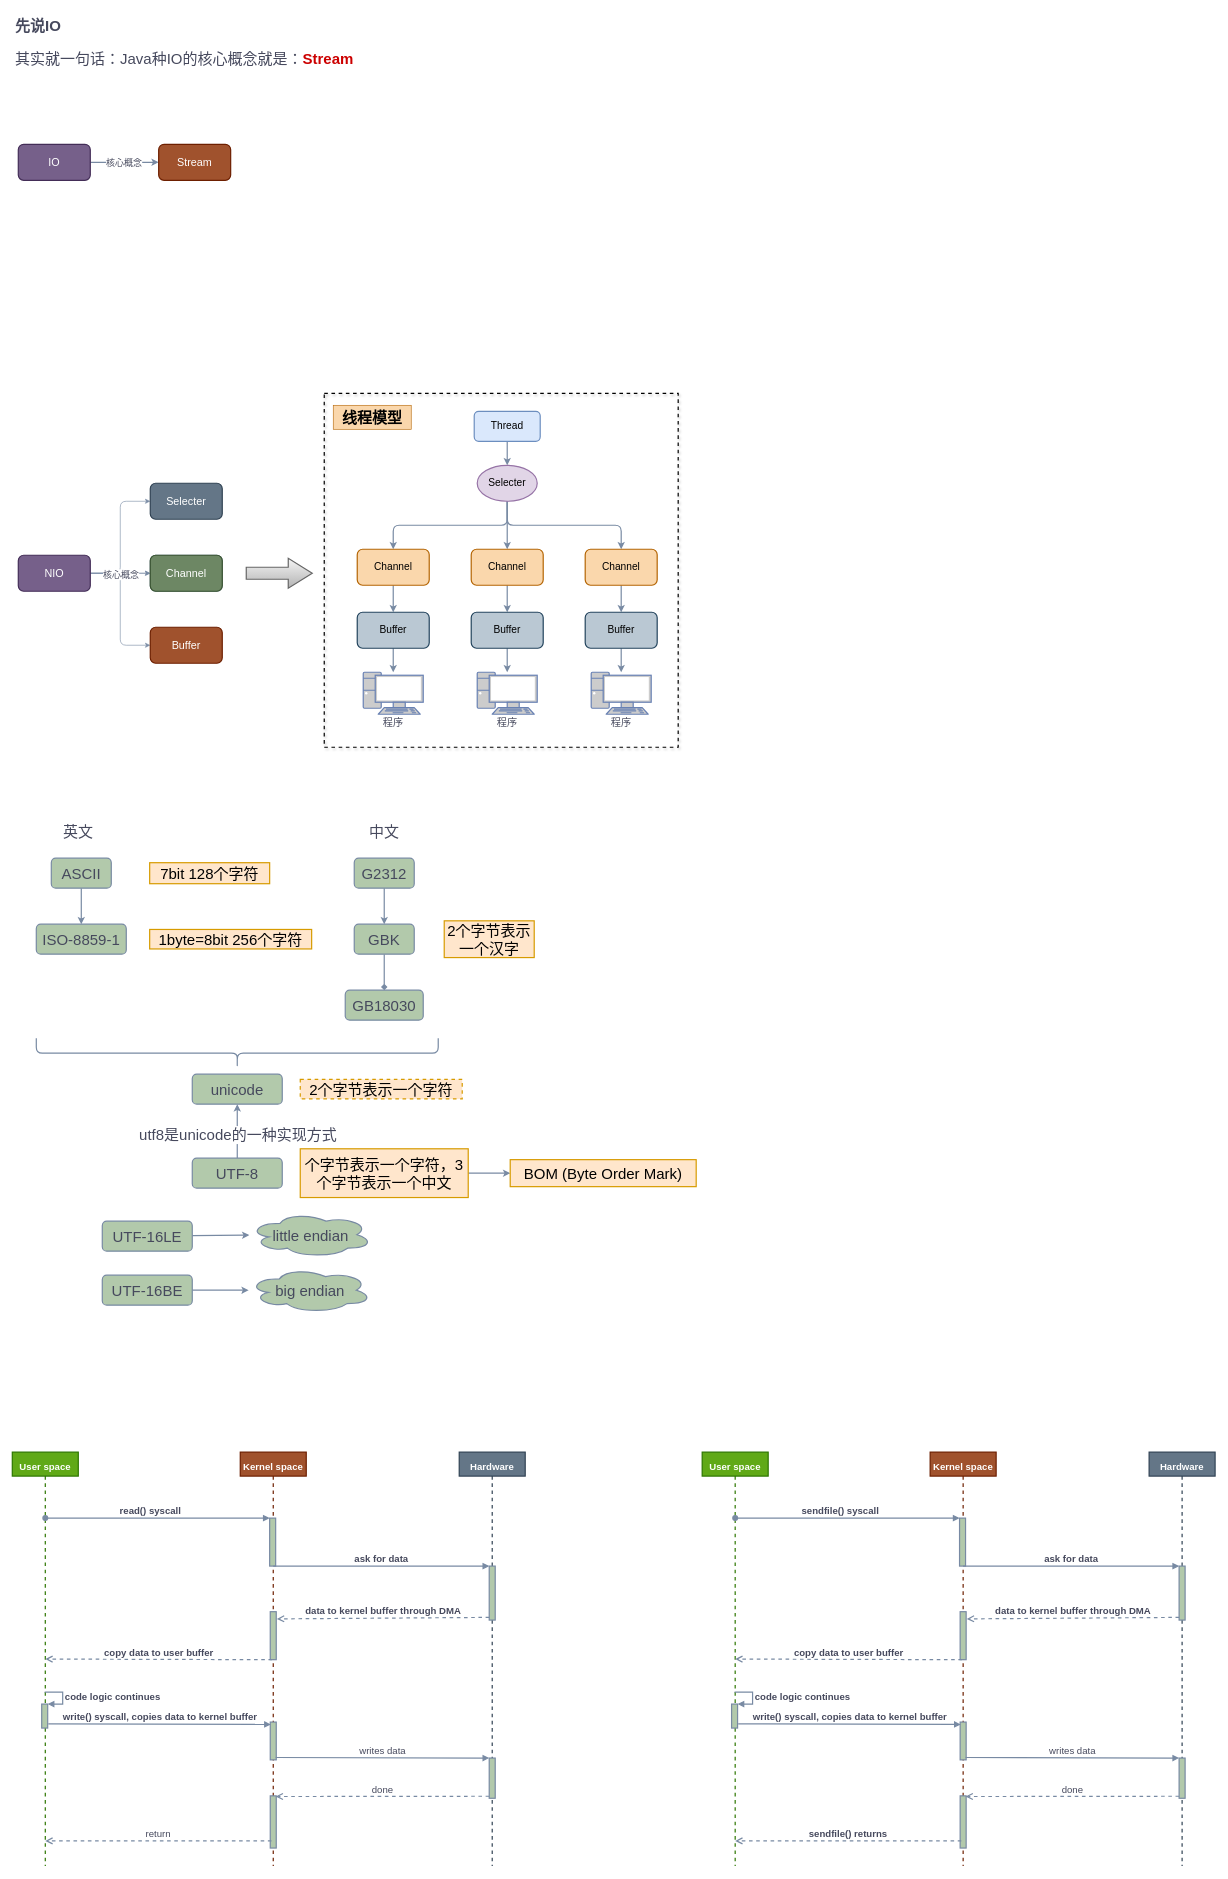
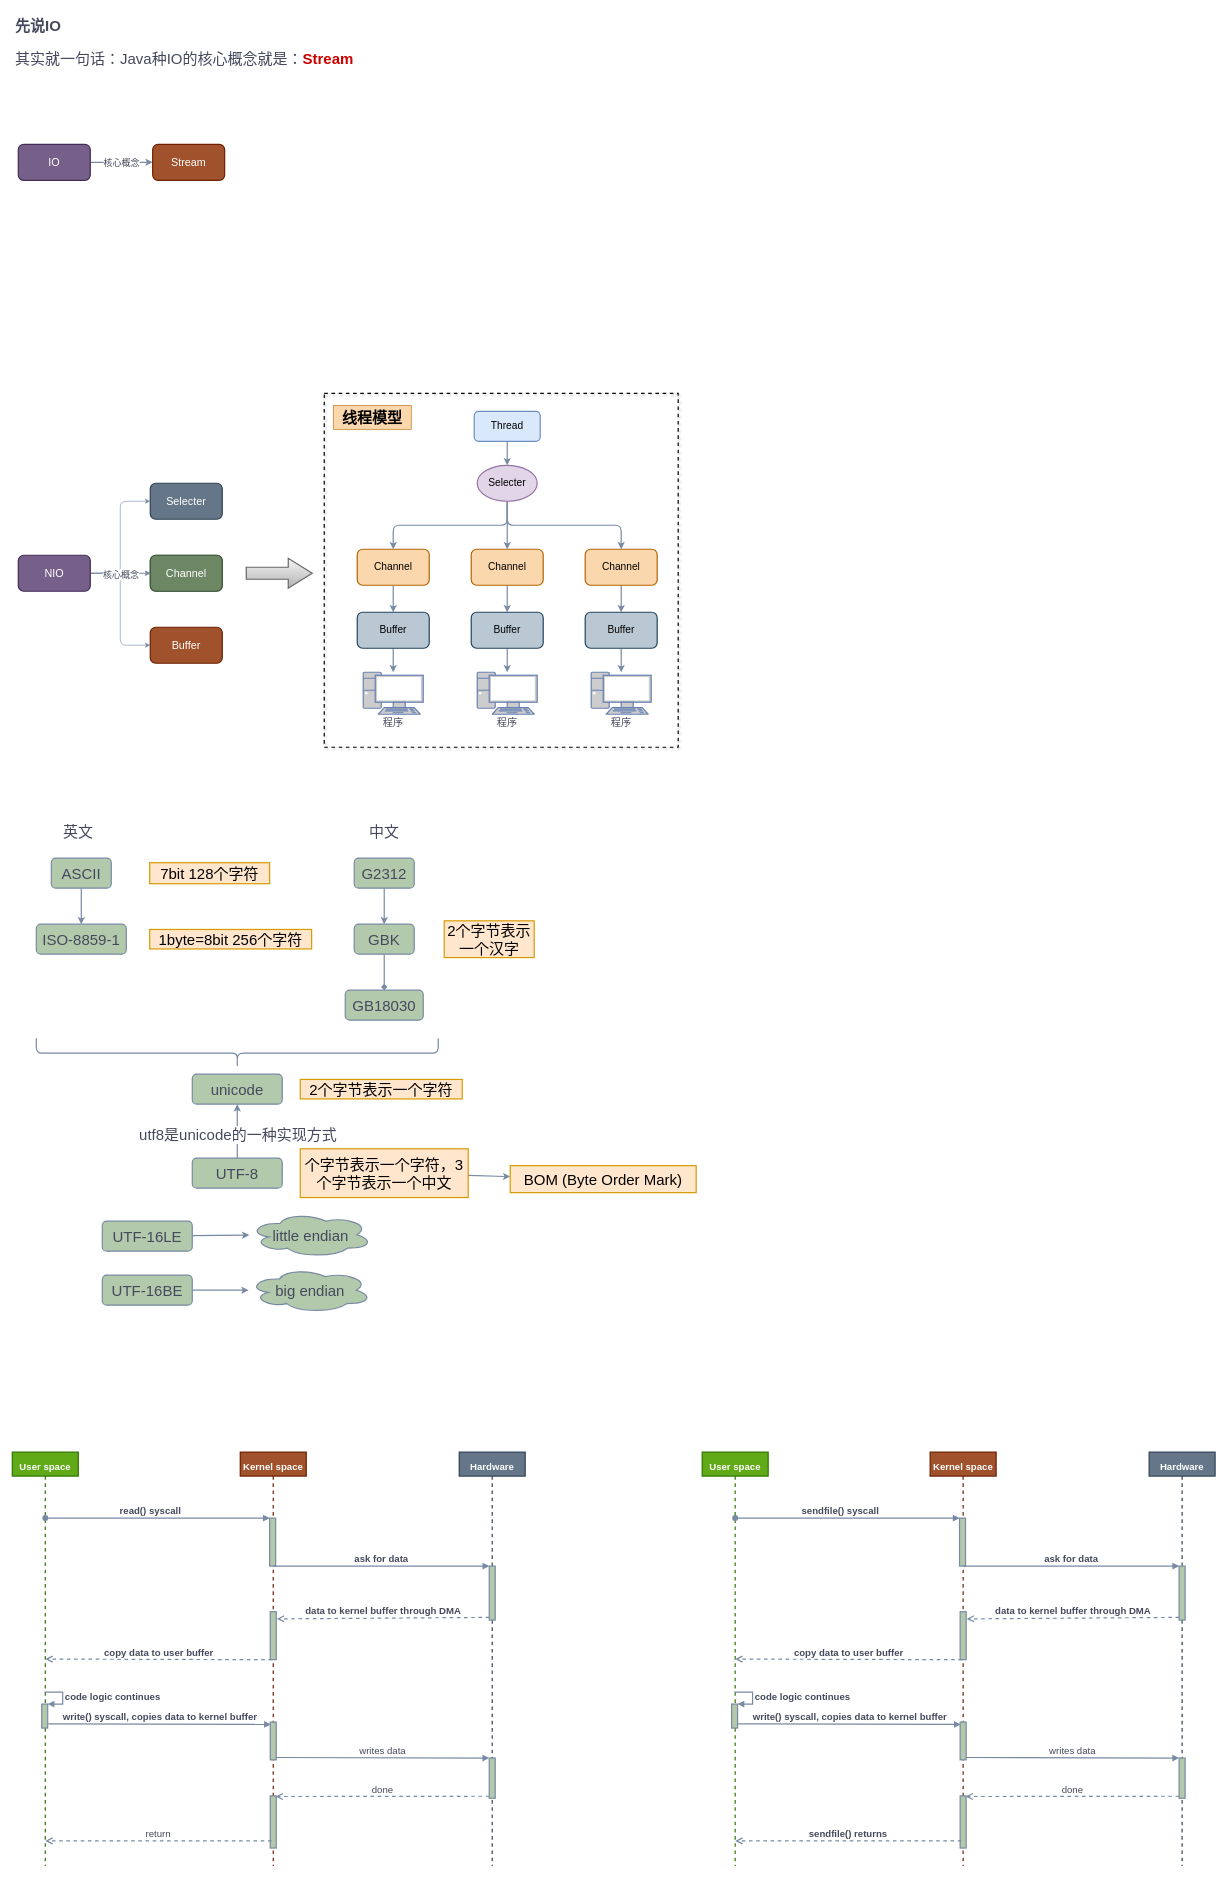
node "Stream": moved (195, 162) -> (189, 162)
node "2个字节表示一个字符": style dashed -> solid
node "BOM (Byte Order Mark)": moved (603, 1173) -> (603, 1179)
